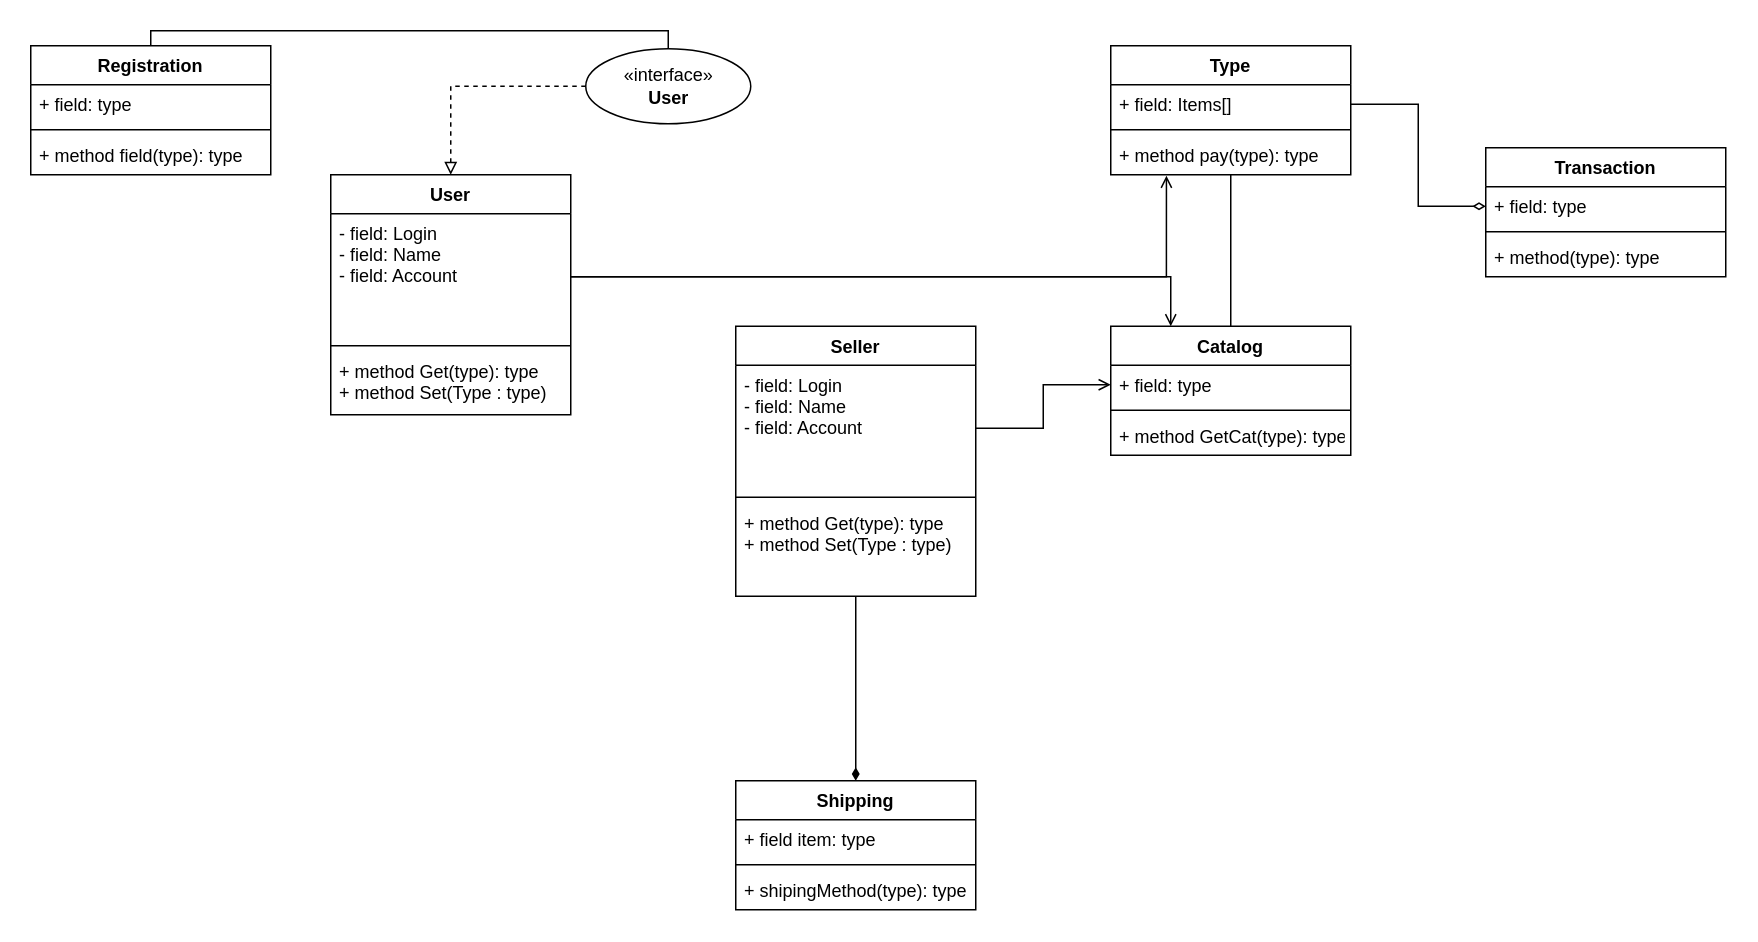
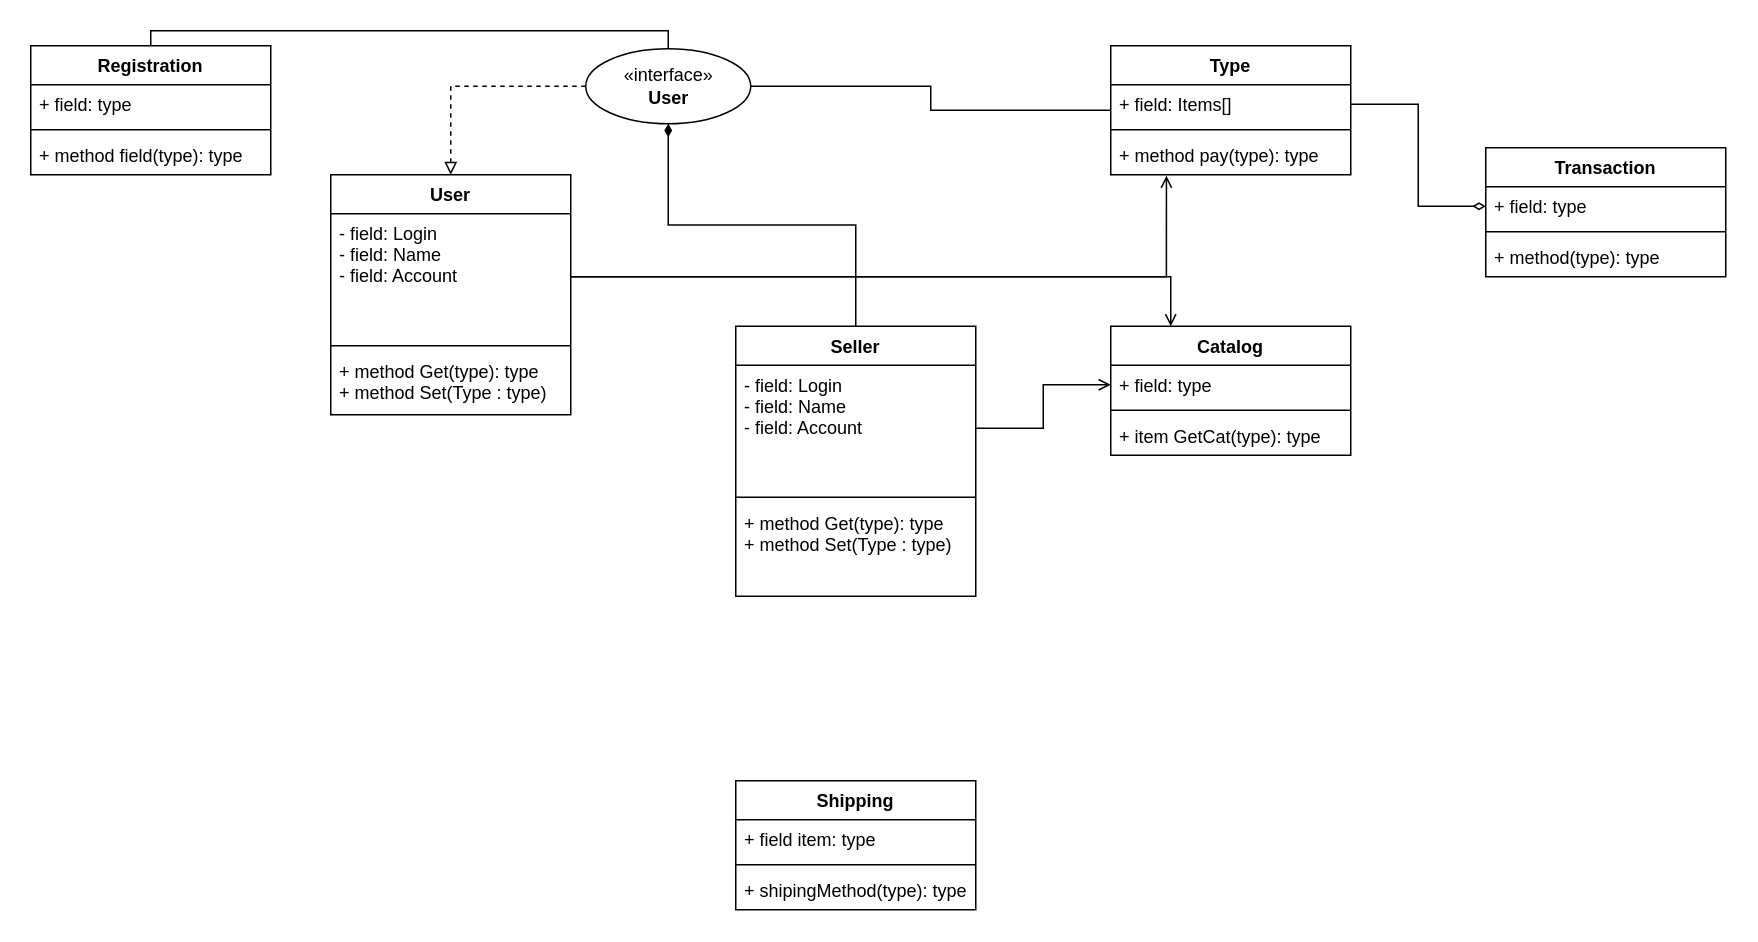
edge "Type" -- "Catalog": now "Type" -- "«interface» User"
node "+ method GetCat(type): type": label "+ method GetCat(type): type" -> "+ item GetCat(type): type"
edge "Seller" -> "Shipping": now "Seller" -> "«interface» User"
